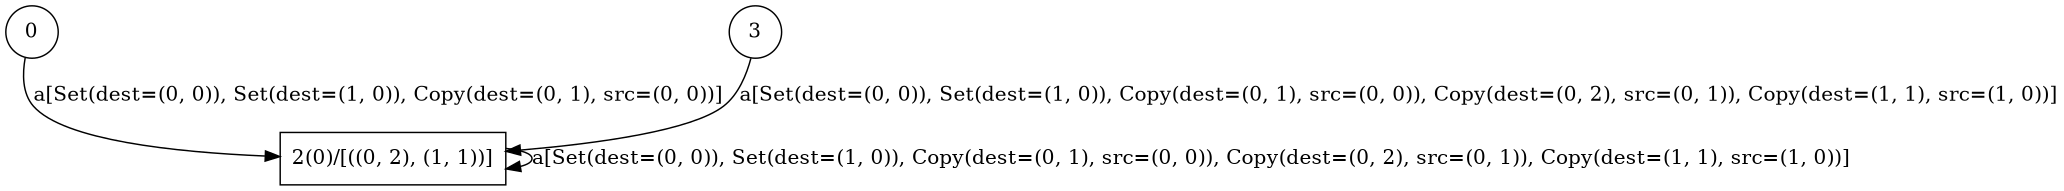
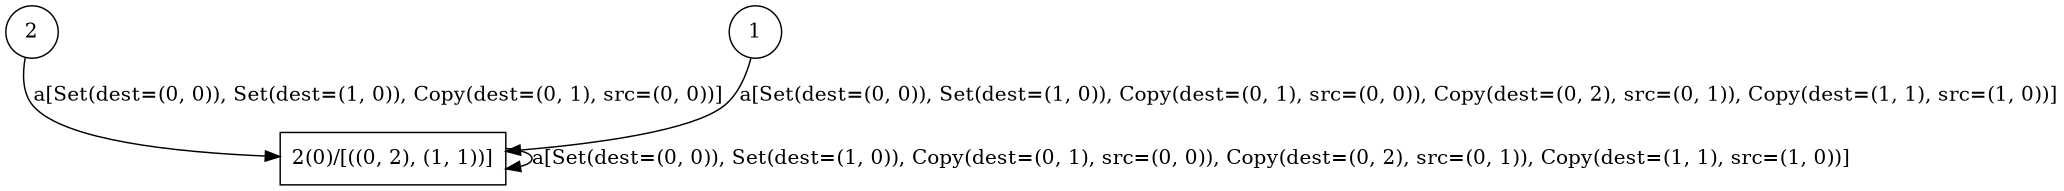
node "0": label "0" -> "2"
node "3": label "3" -> "1"
